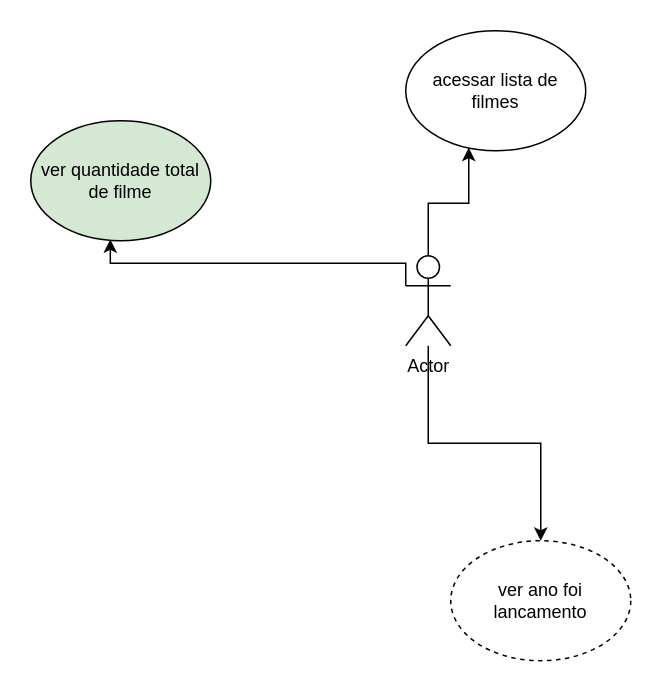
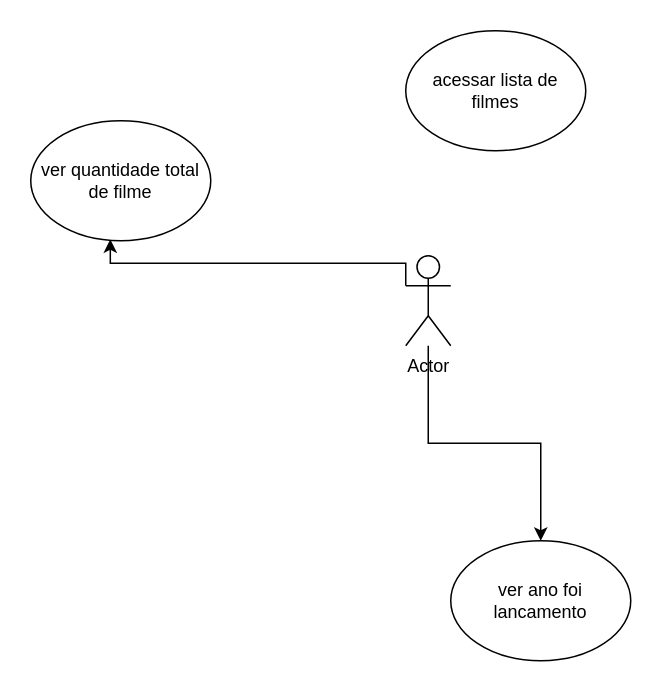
node "ver quantidade total de filme": fillcolor #d5e8d4 -> #ffffff
edge "Actor" -> "acessar lista de filmes": removed
node "ver ano foi lancamento": style dashed -> solid
